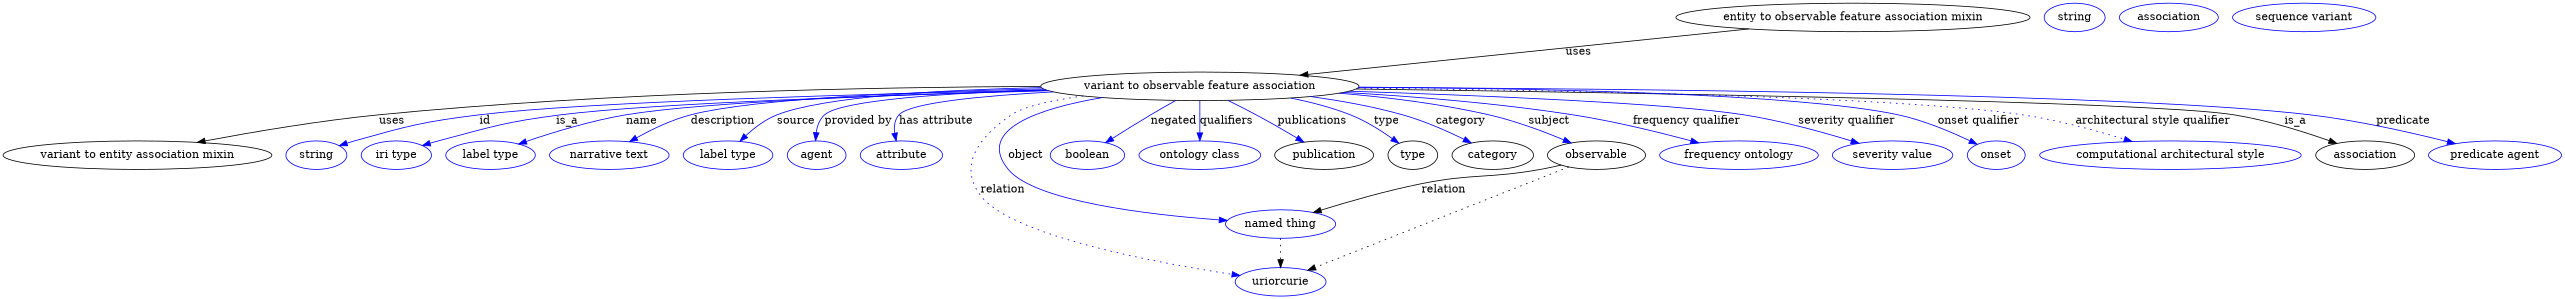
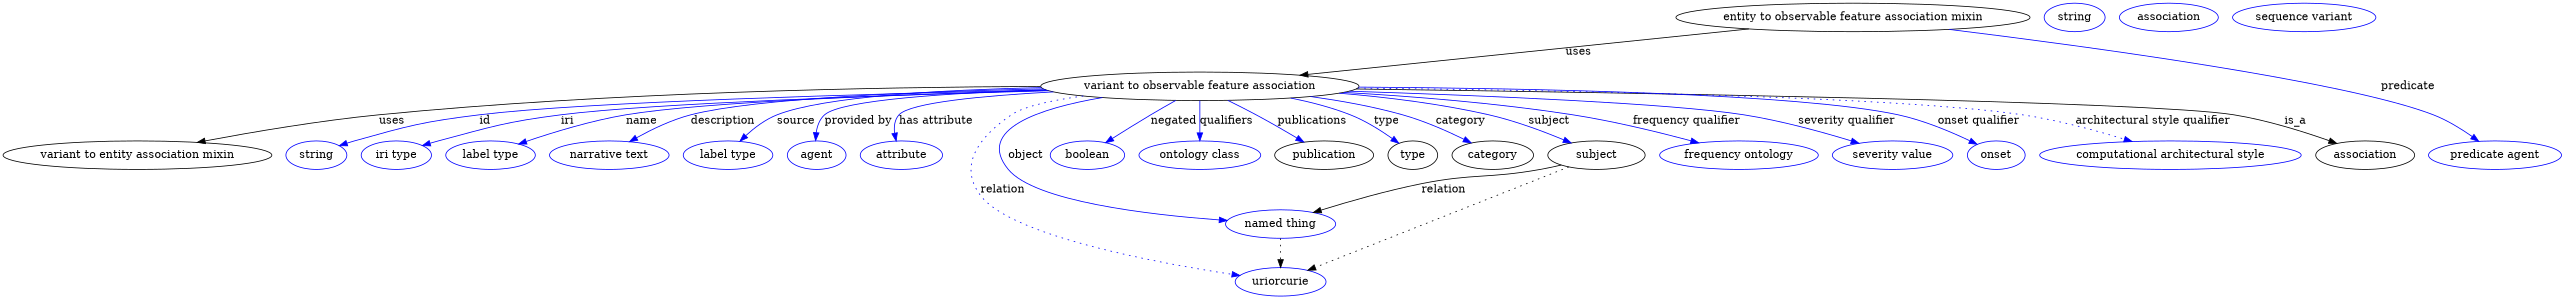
edge "variant to observable feature association" -> "predicate agent": now "entity to observable feature association mixin" -> "predicate agent"
edge "variant to observable feature association" -> "iri type": label "is_a" -> "iri"
node "observable": label "observable" -> "subject"
